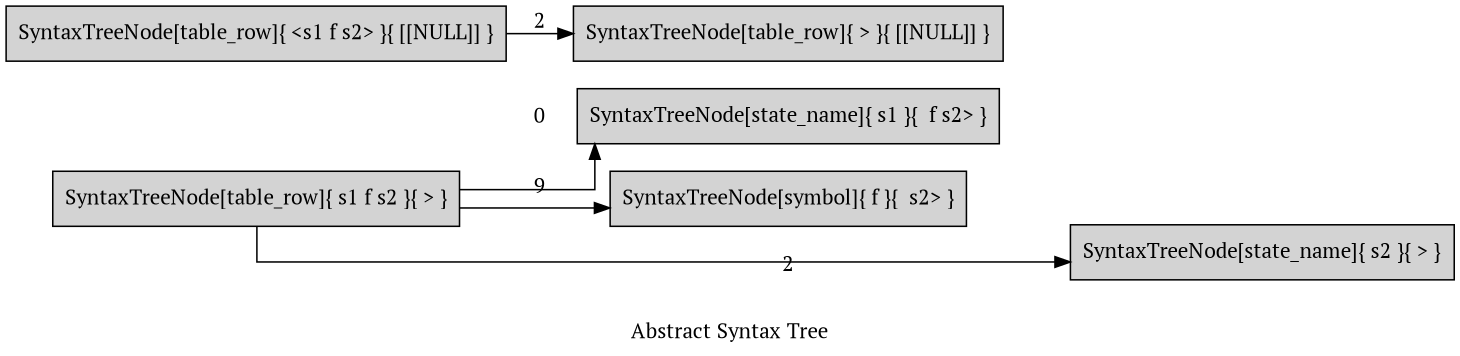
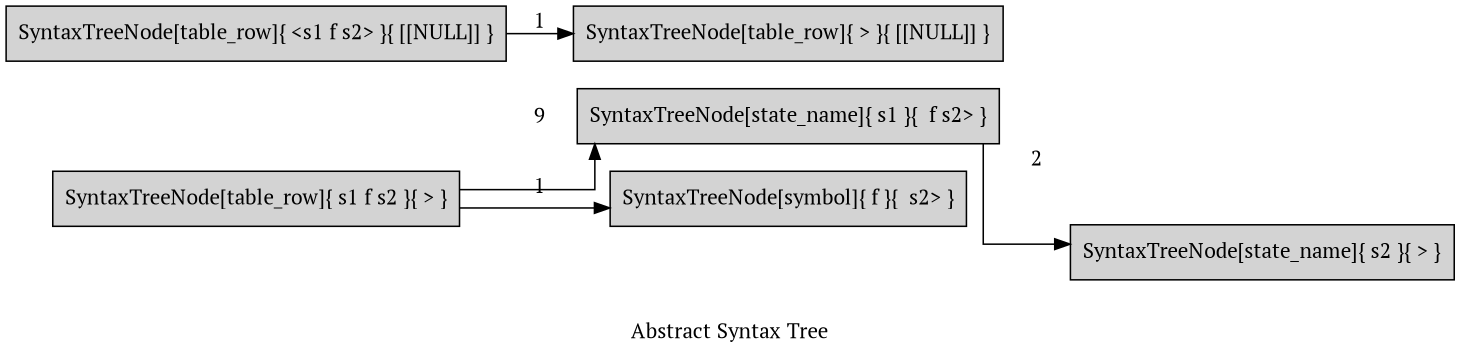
edge "SyntaxTreeNode[table_row]{ <s1 f s2> }{ [[NULL]] }" -> "SyntaxTreeNode[table_row]{ > }{ [[NULL]] }": label "2" -> "1"
edge "SyntaxTreeNode[table_row]{ s1 f s2 }{ > }" -> "SyntaxTreeNode[state_name]{ s1 }{  f s2> }": label "0" -> "9"
edge "SyntaxTreeNode[table_row]{ s1 f s2 }{ > }" -> "SyntaxTreeNode[symbol]{ f }{  s2> }": label "9" -> "1"
edge "SyntaxTreeNode[table_row]{ s1 f s2 }{ > }" -> "SyntaxTreeNode[state_name]{ s2 }{ > }": now "SyntaxTreeNode[state_name]{ s1 }{  f s2> }" -> "SyntaxTreeNode[state_name]{ s2 }{ > }"
